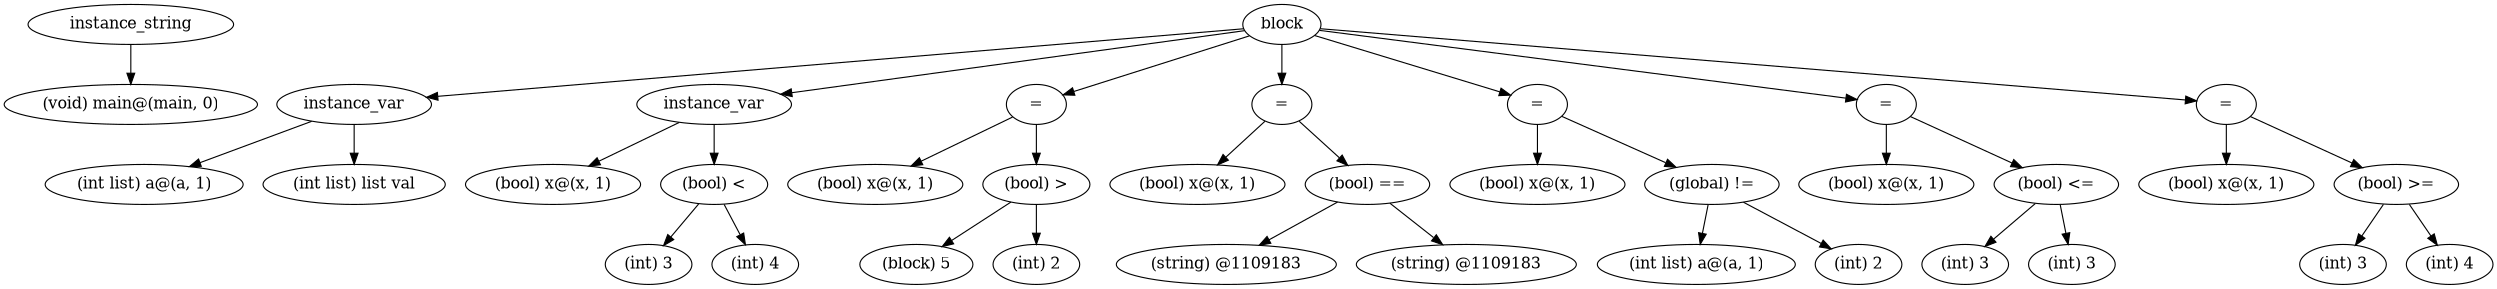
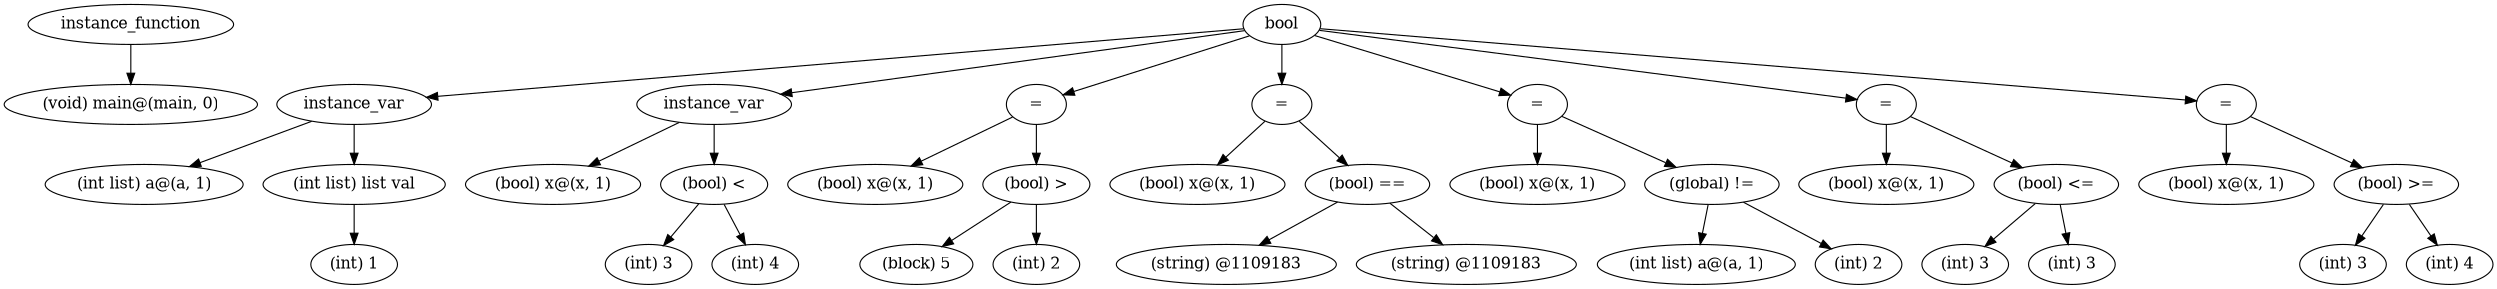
node "instance_string": label "instance_string" -> "instance_function"
node "block": label "block" -> "bool"
node "(int) 1": added
